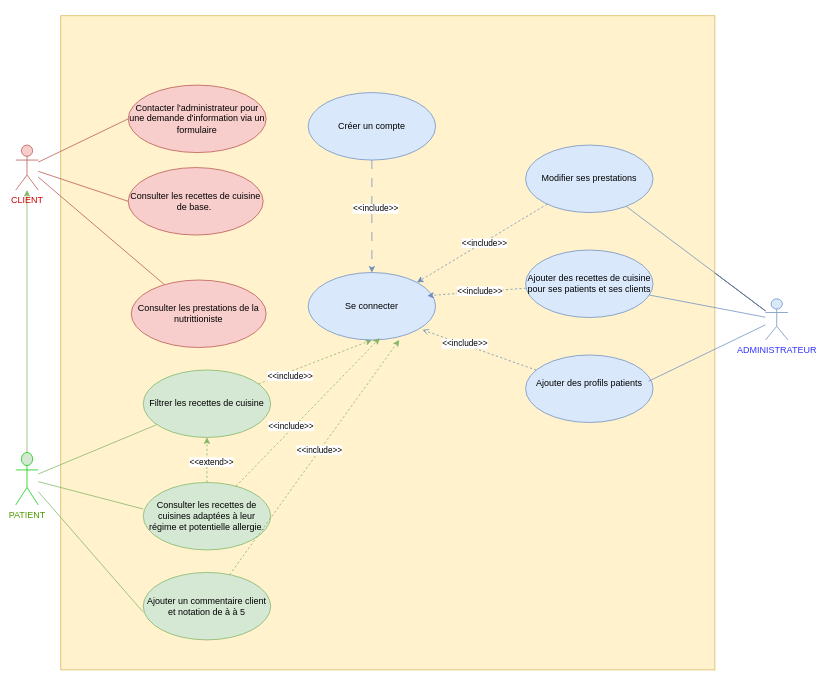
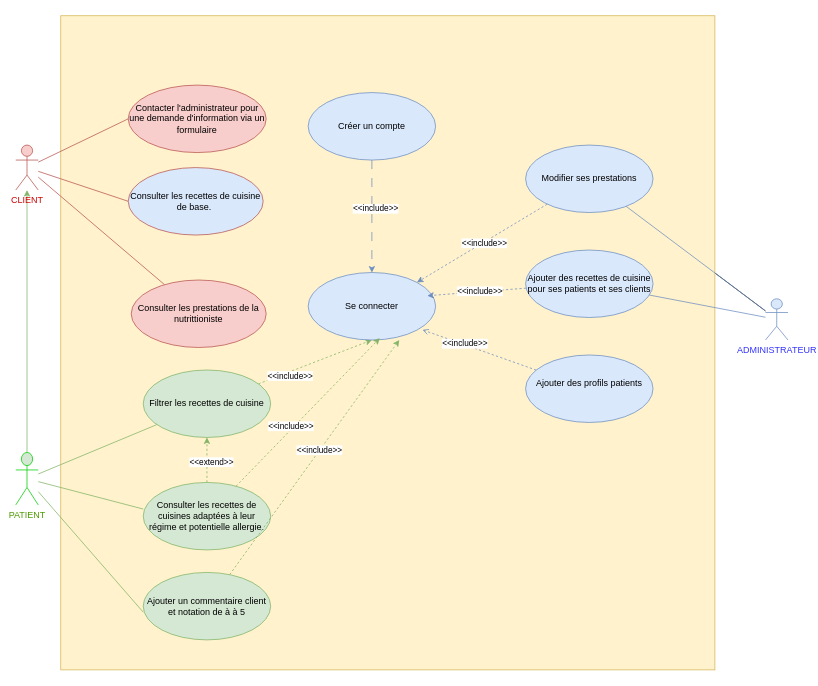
node "Consulter les recettes de cuisine de base.": fillcolor #f8cecc -> #dae8fc
edge "ADMINISTRATEUR" -- "Ajouter des profils patients": removed
